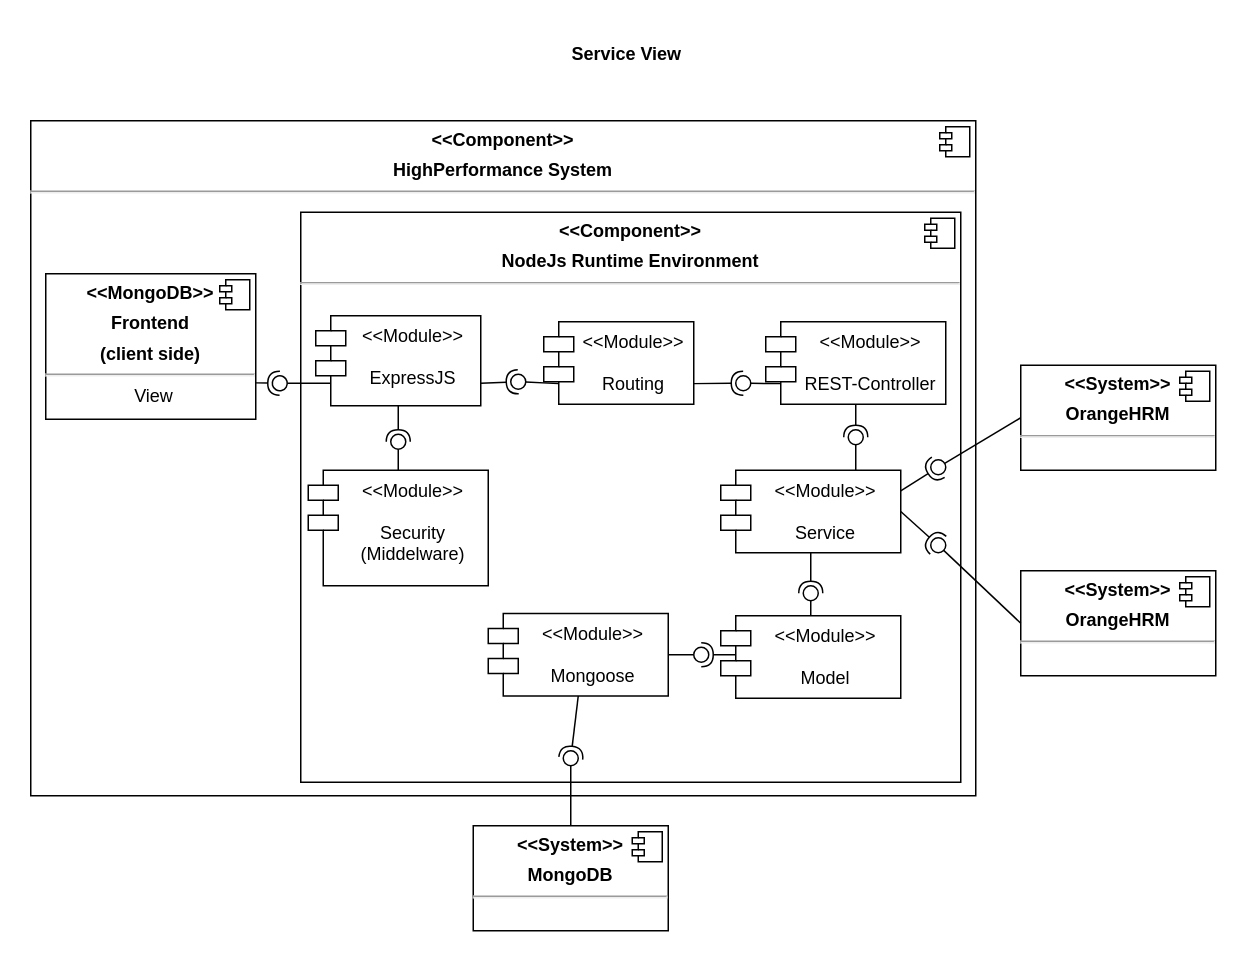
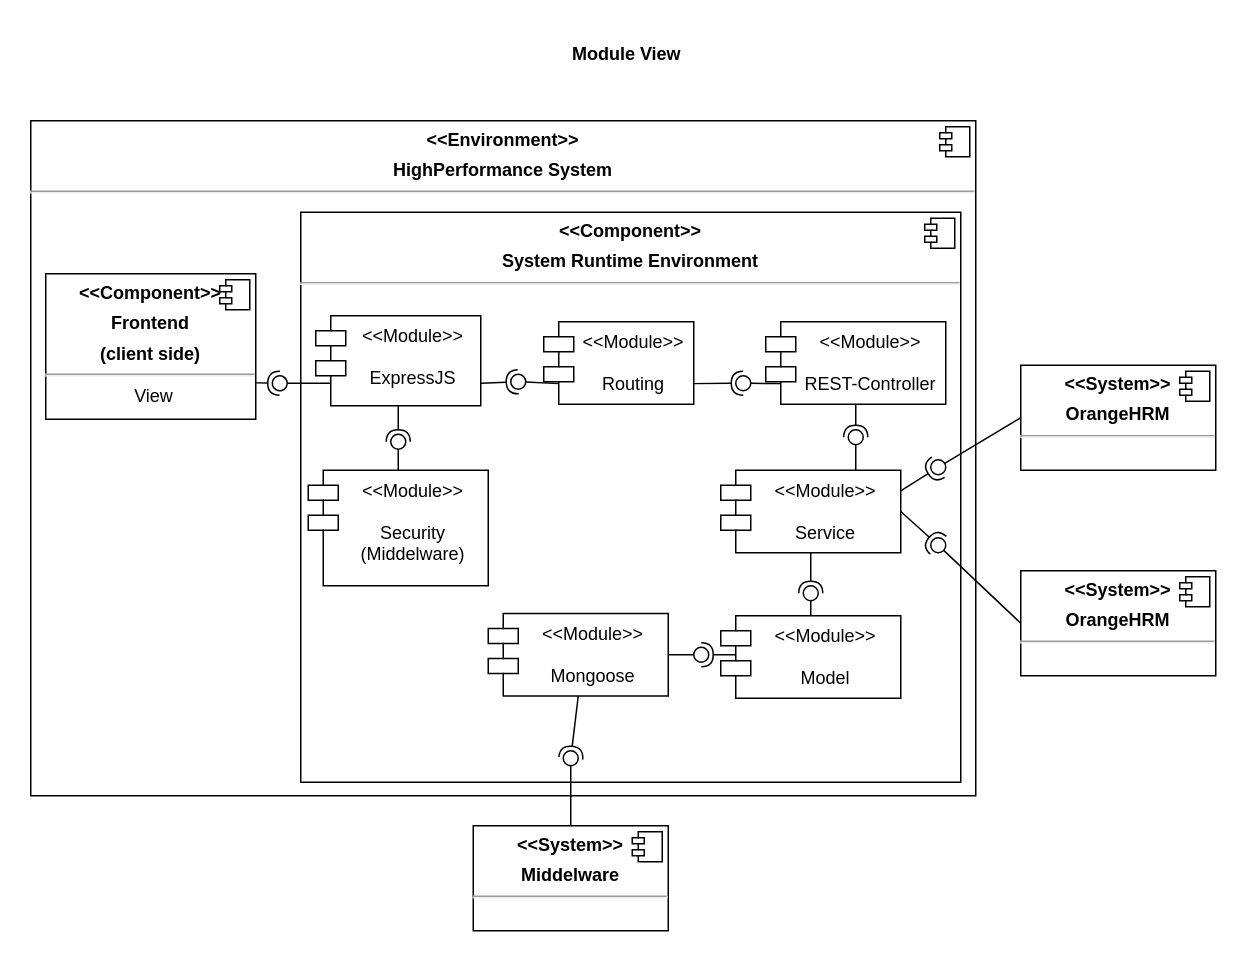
node "Service View": label "Service View" -> "Module View"
node "<<Component>> HighPerformance System": label "<<Component>> HighPerformance System" -> "<<Environment>> HighPerformance System"
node "<<Component>> NodeJs Runtime Environment": label "<<Component>> NodeJs Runtime Environment" -> "<<Component>> System Runtime Environment"
node "<<MongoDB>> Frontend (client side) View": label "<<MongoDB>> Frontend (client side) View" -> "<<Component>> Frontend (client side) View"
node "<<System>> MongoDB": label "<<System>> MongoDB" -> "<<System>> Middelware"
